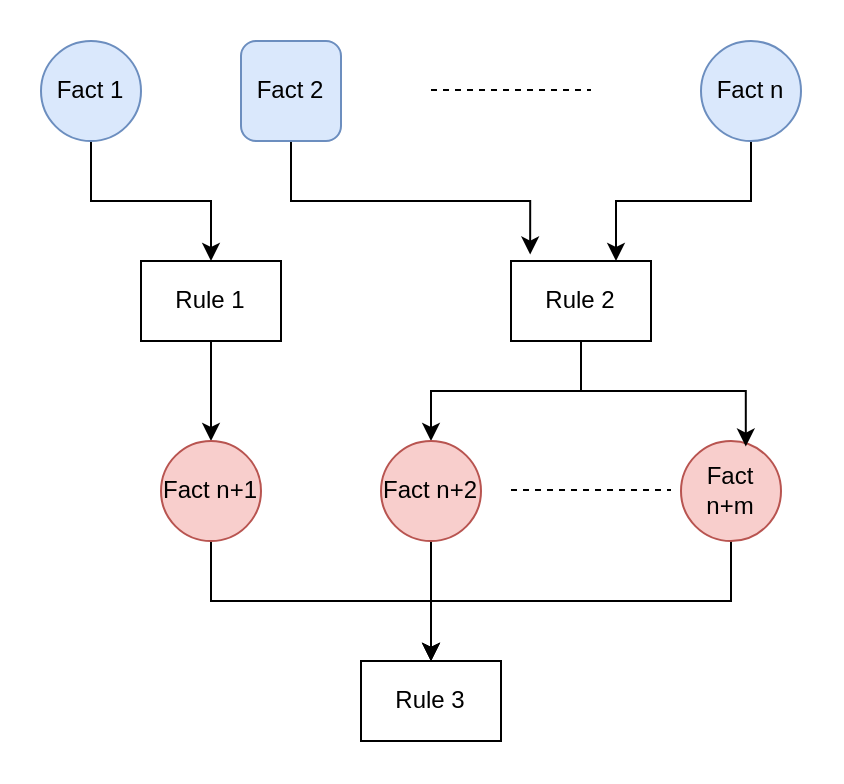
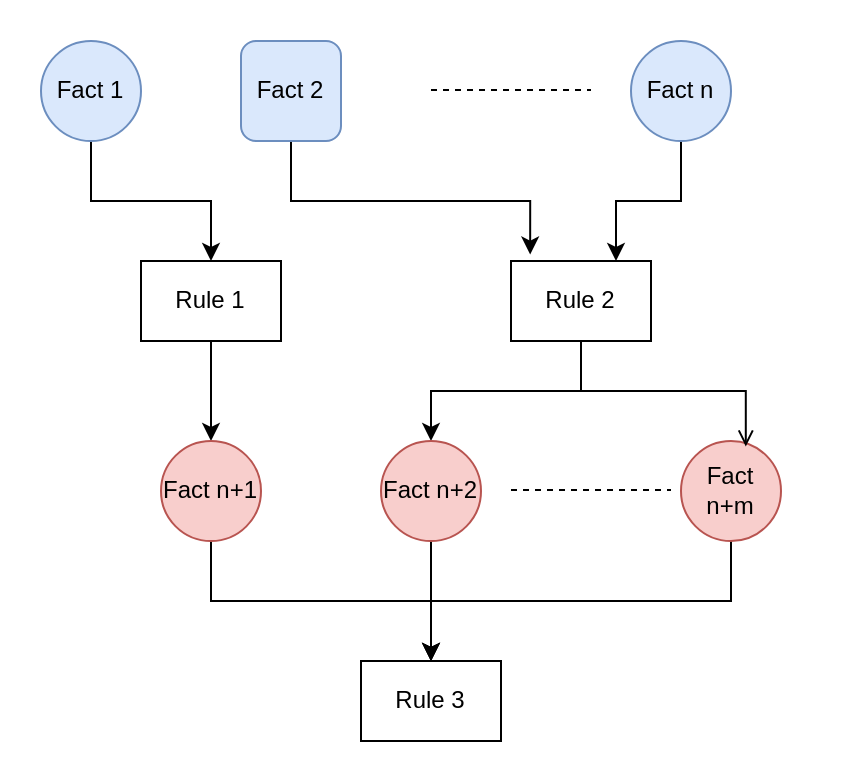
node "Fact n": moved (751, 91) -> (681, 91)
edge "Rule 2" -> "Fact n+m": arrowhead classic -> open
